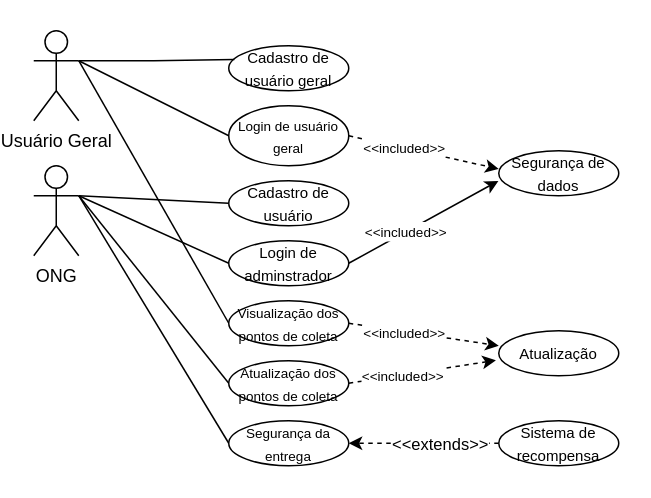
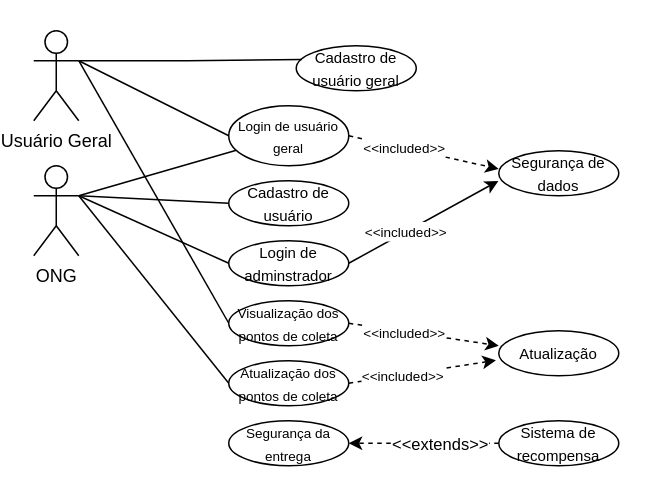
node "Cadastro de usuário geral": moved (289, 68) -> (356, 68)
edge "ONG" -- "Segurança da entrega": now "ONG" -- "Login de usuário geral"
